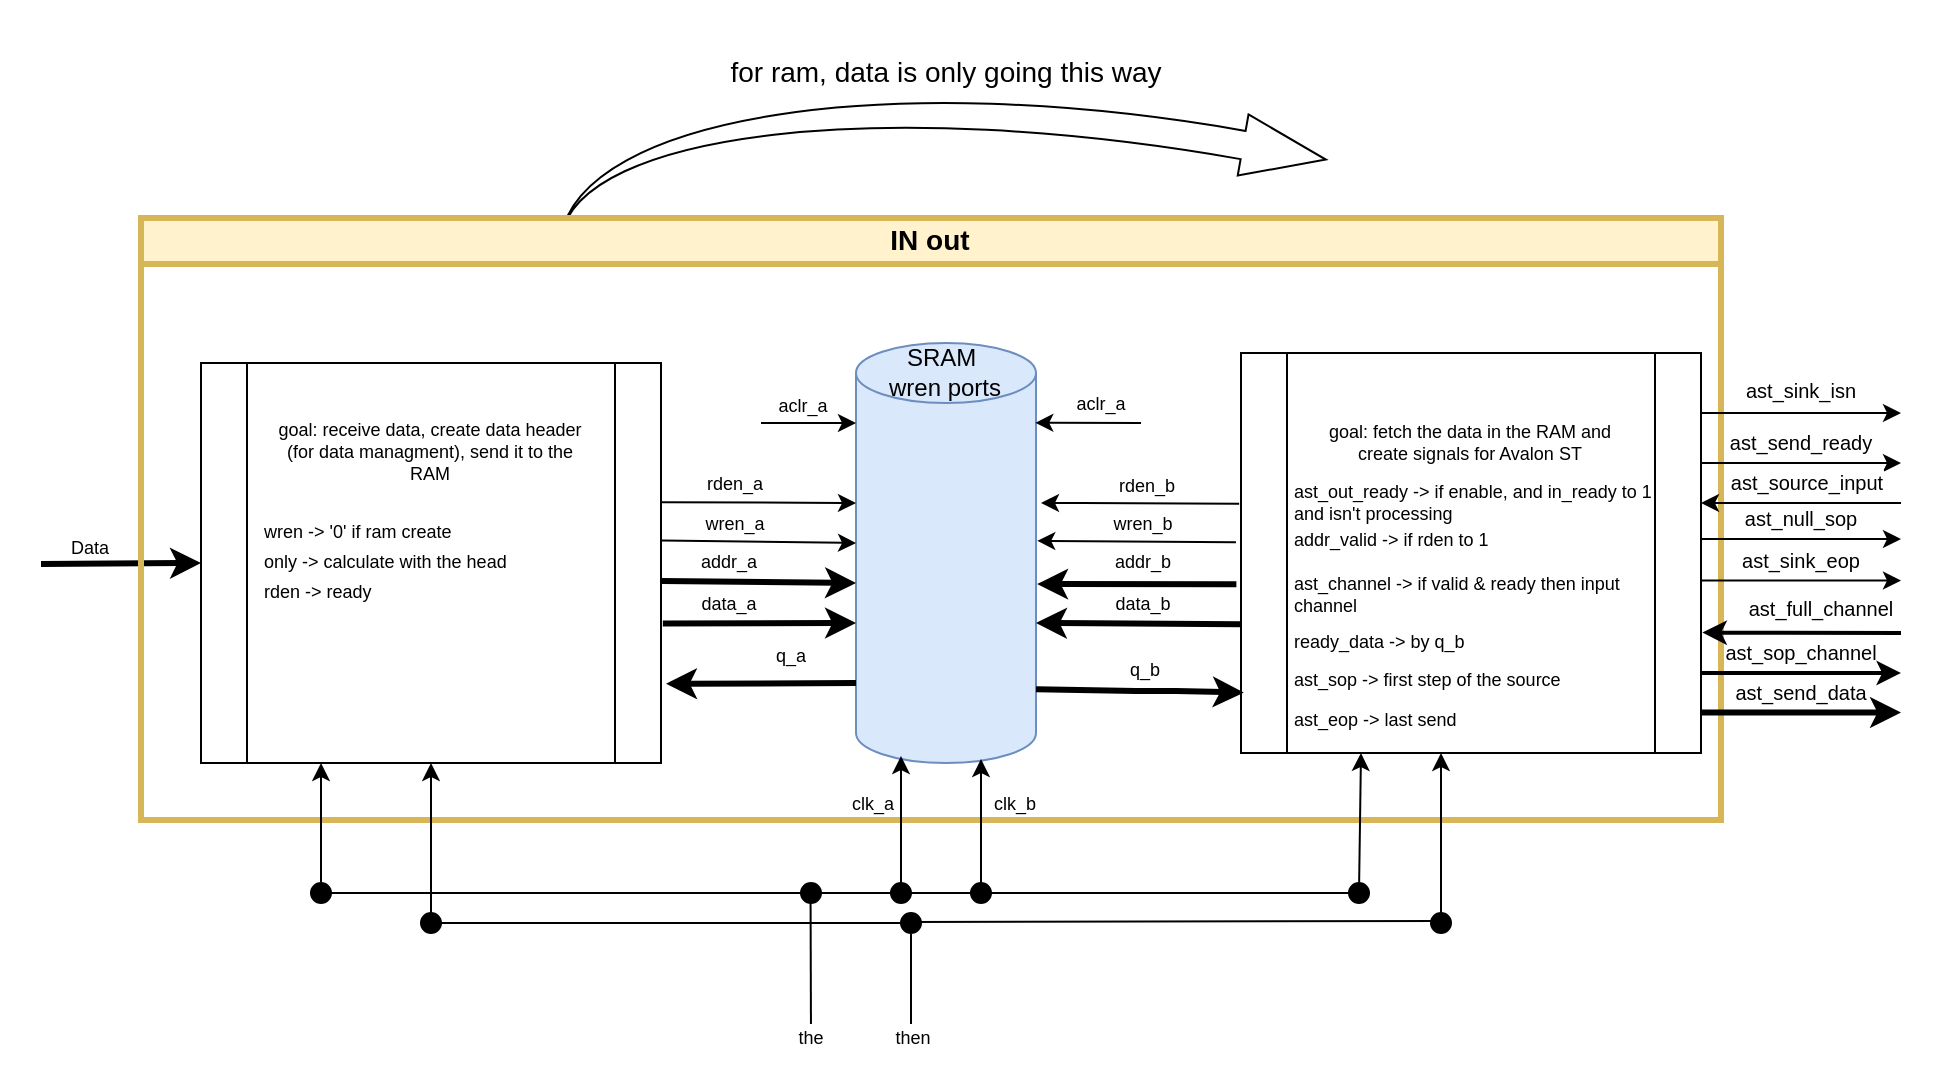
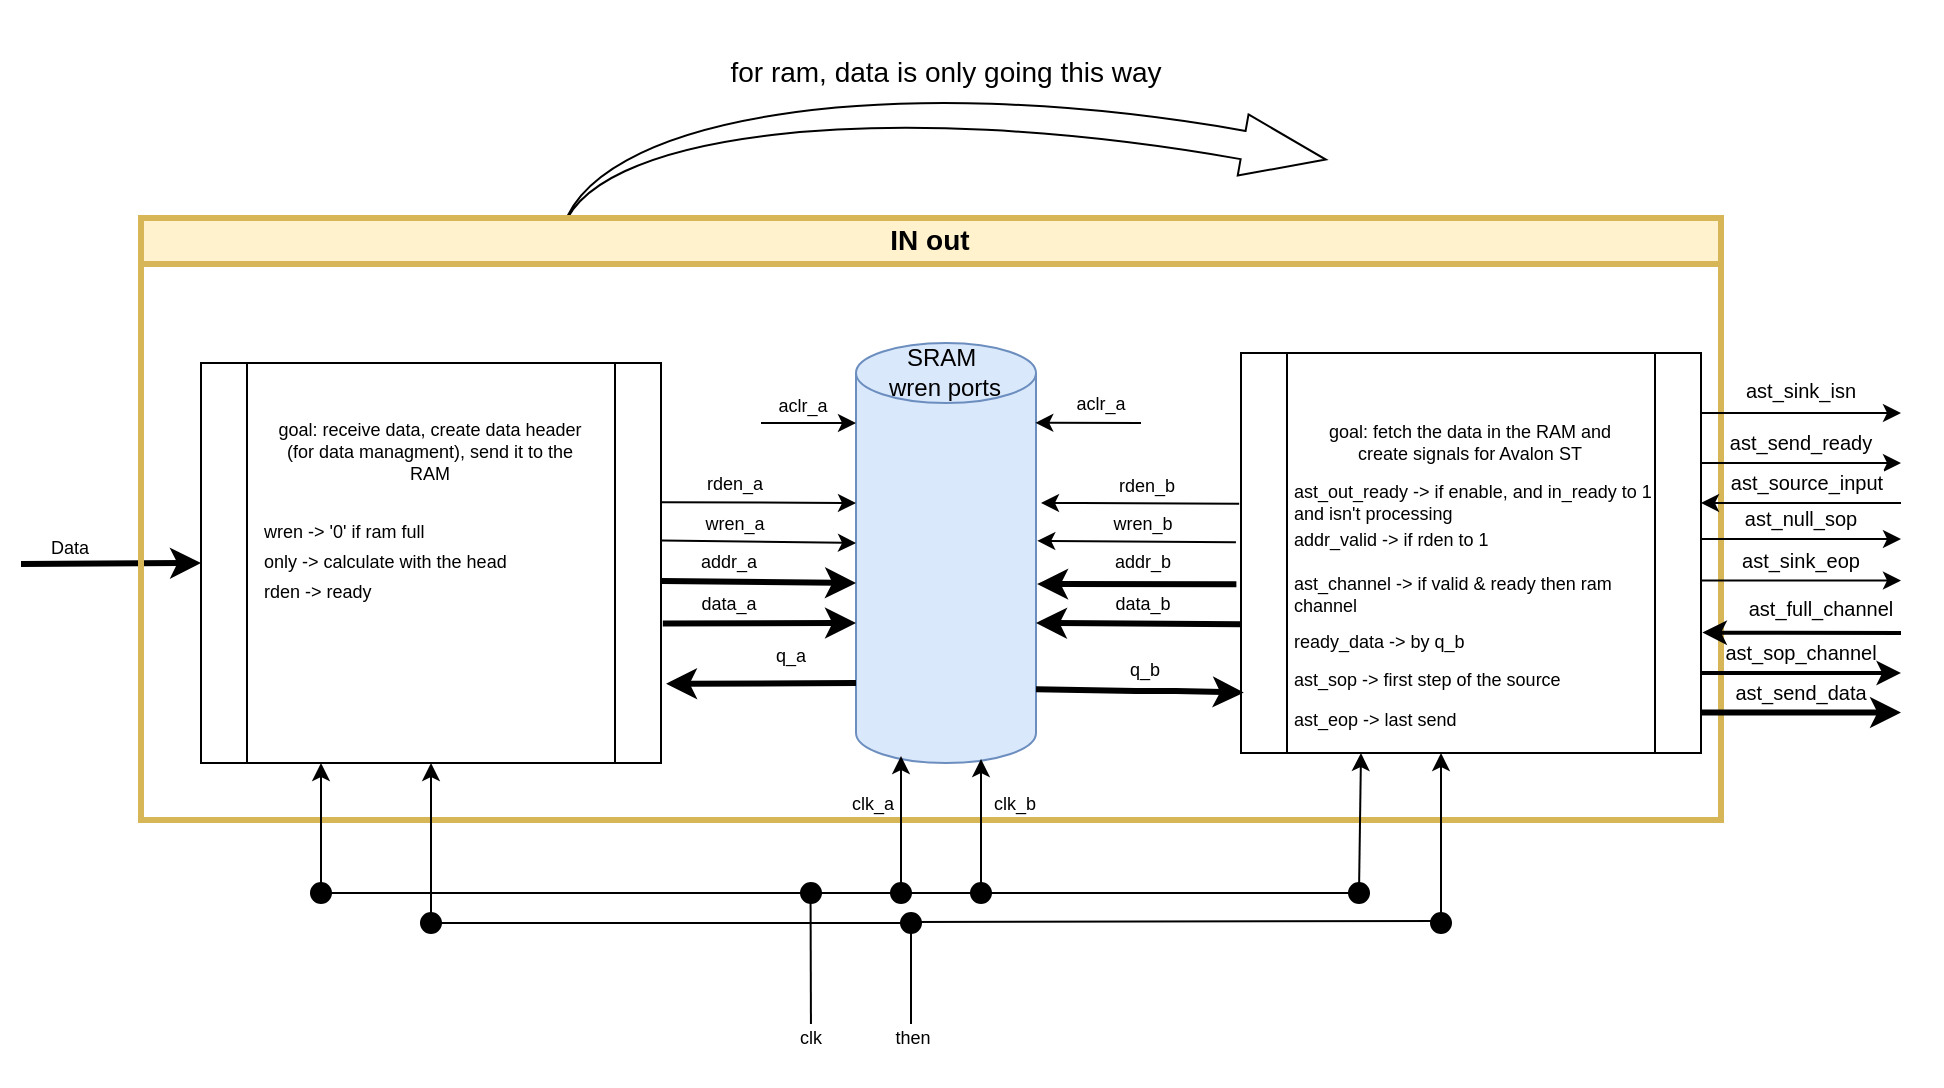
node "wren -> '0' if ram create": label "wren -> '0' if ram create" -> "wren -> '0' if ram full"
node "Data": moved (91, 549) -> (71, 549)
node "ast_channel -> if valid & ready then input channel": label "ast_channel -> if valid & ready then input channel" -> "ast_channel -> if valid & ready then ram channel"
node "the": label "the" -> "clk"
